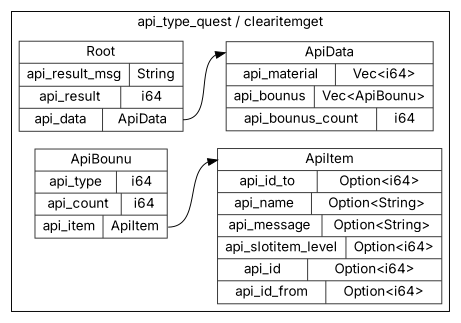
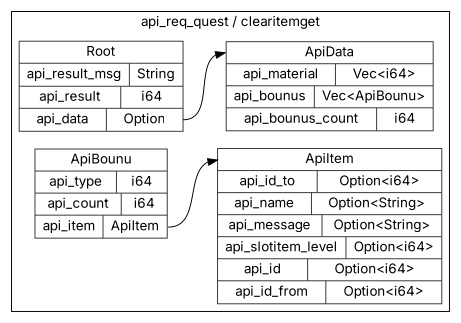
cluster "api_type_quest / clearitemget": label "api_type_quest / clearitemget" -> "api_req_quest / clearitemget"
node "Root": text "ApiData" -> "Option"
